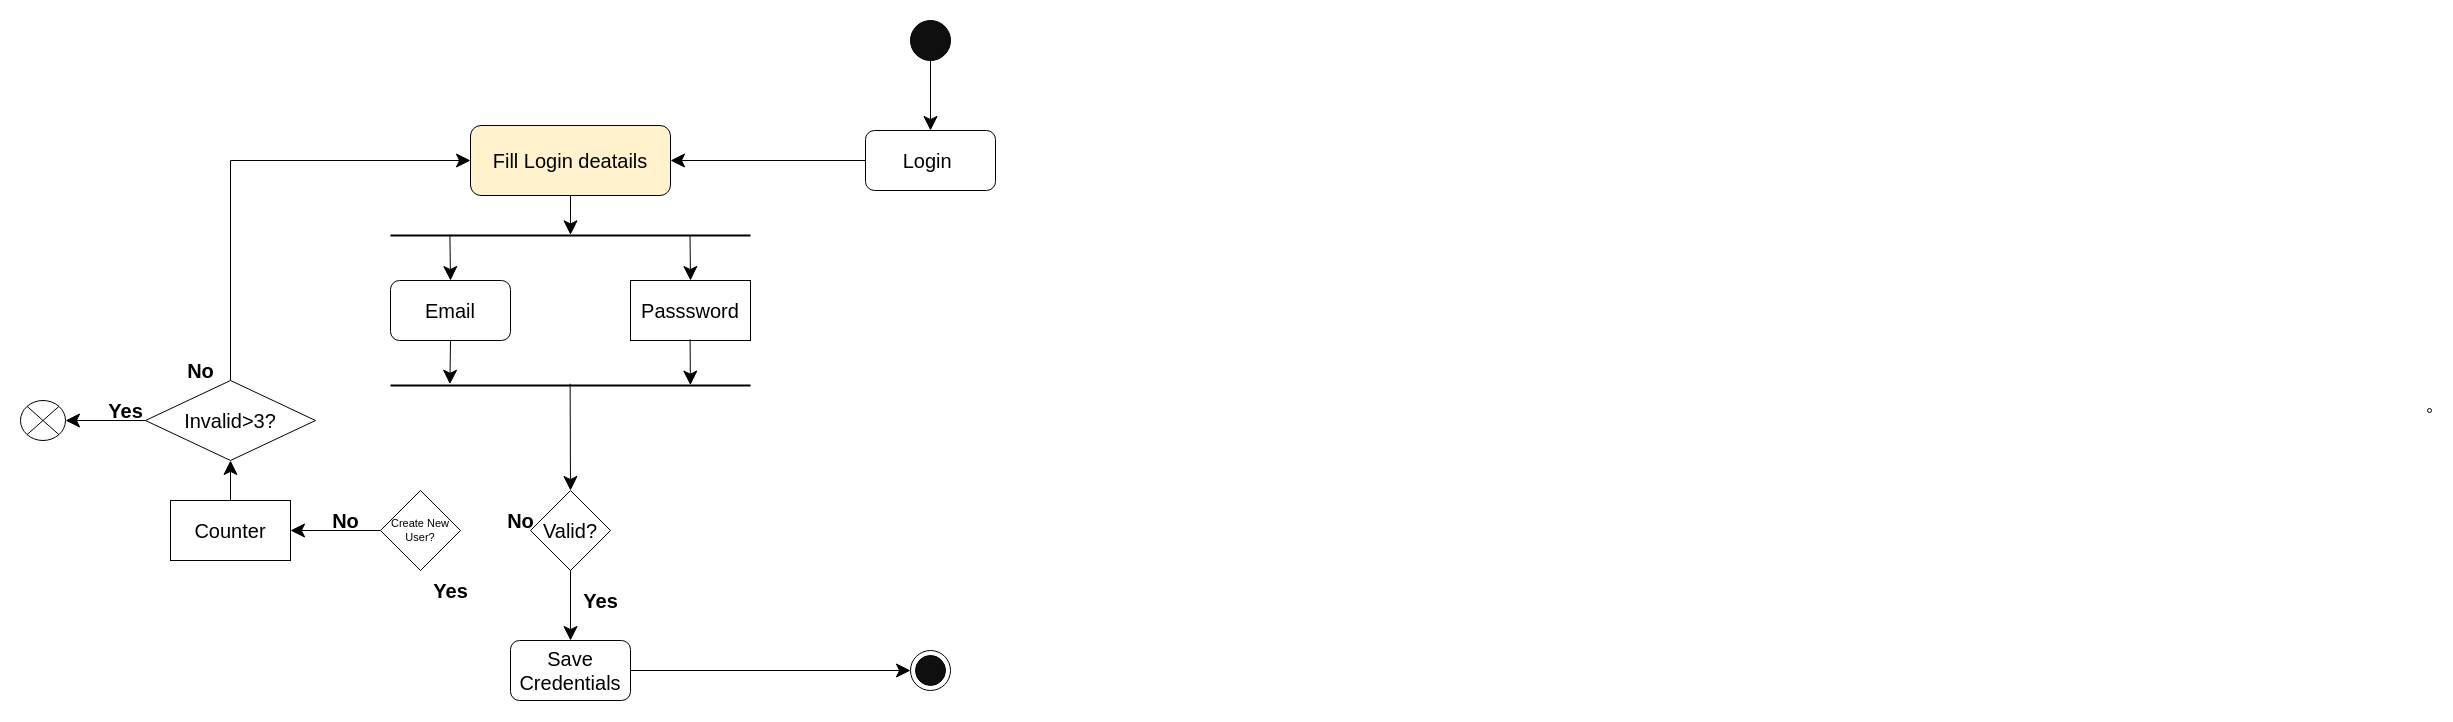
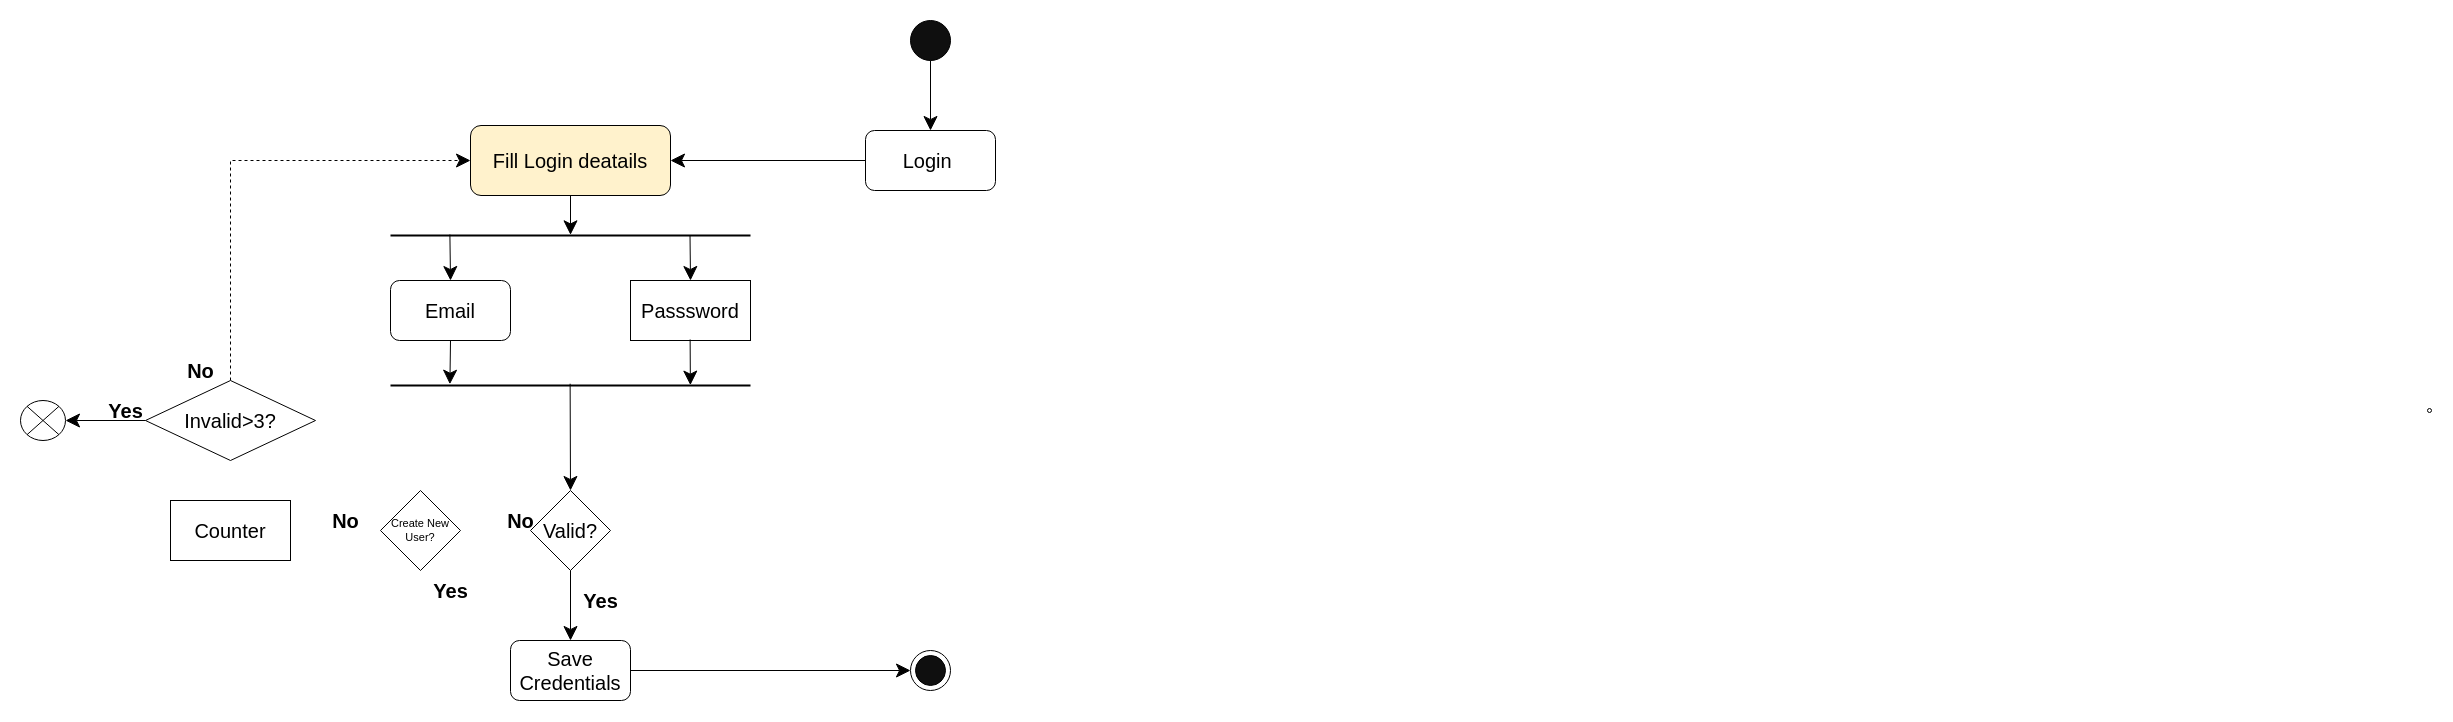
edge "Invalid>3?" -> "Fill Login deatails": style solid -> dashed
edge "Counter" -> "Invalid>3?": removed
edge "Create New User?" -> "Counter": removed
